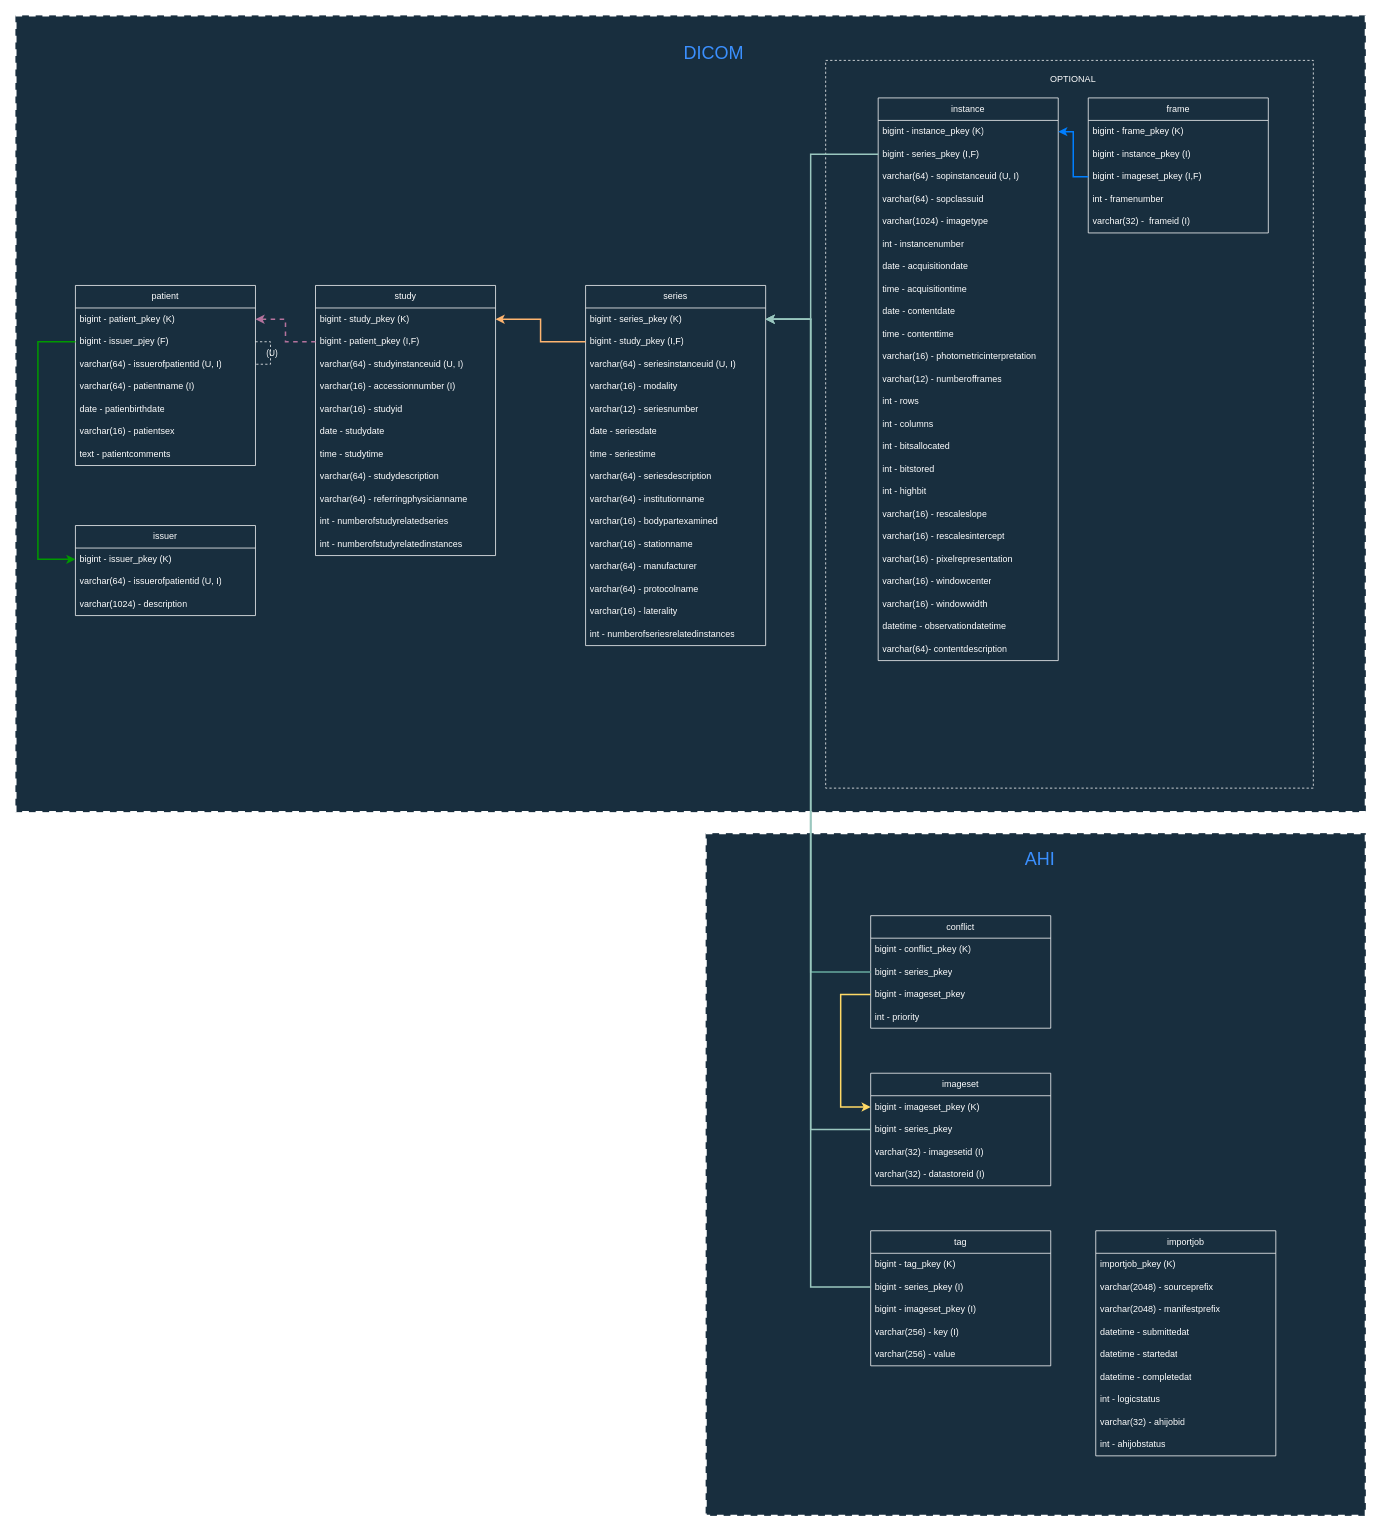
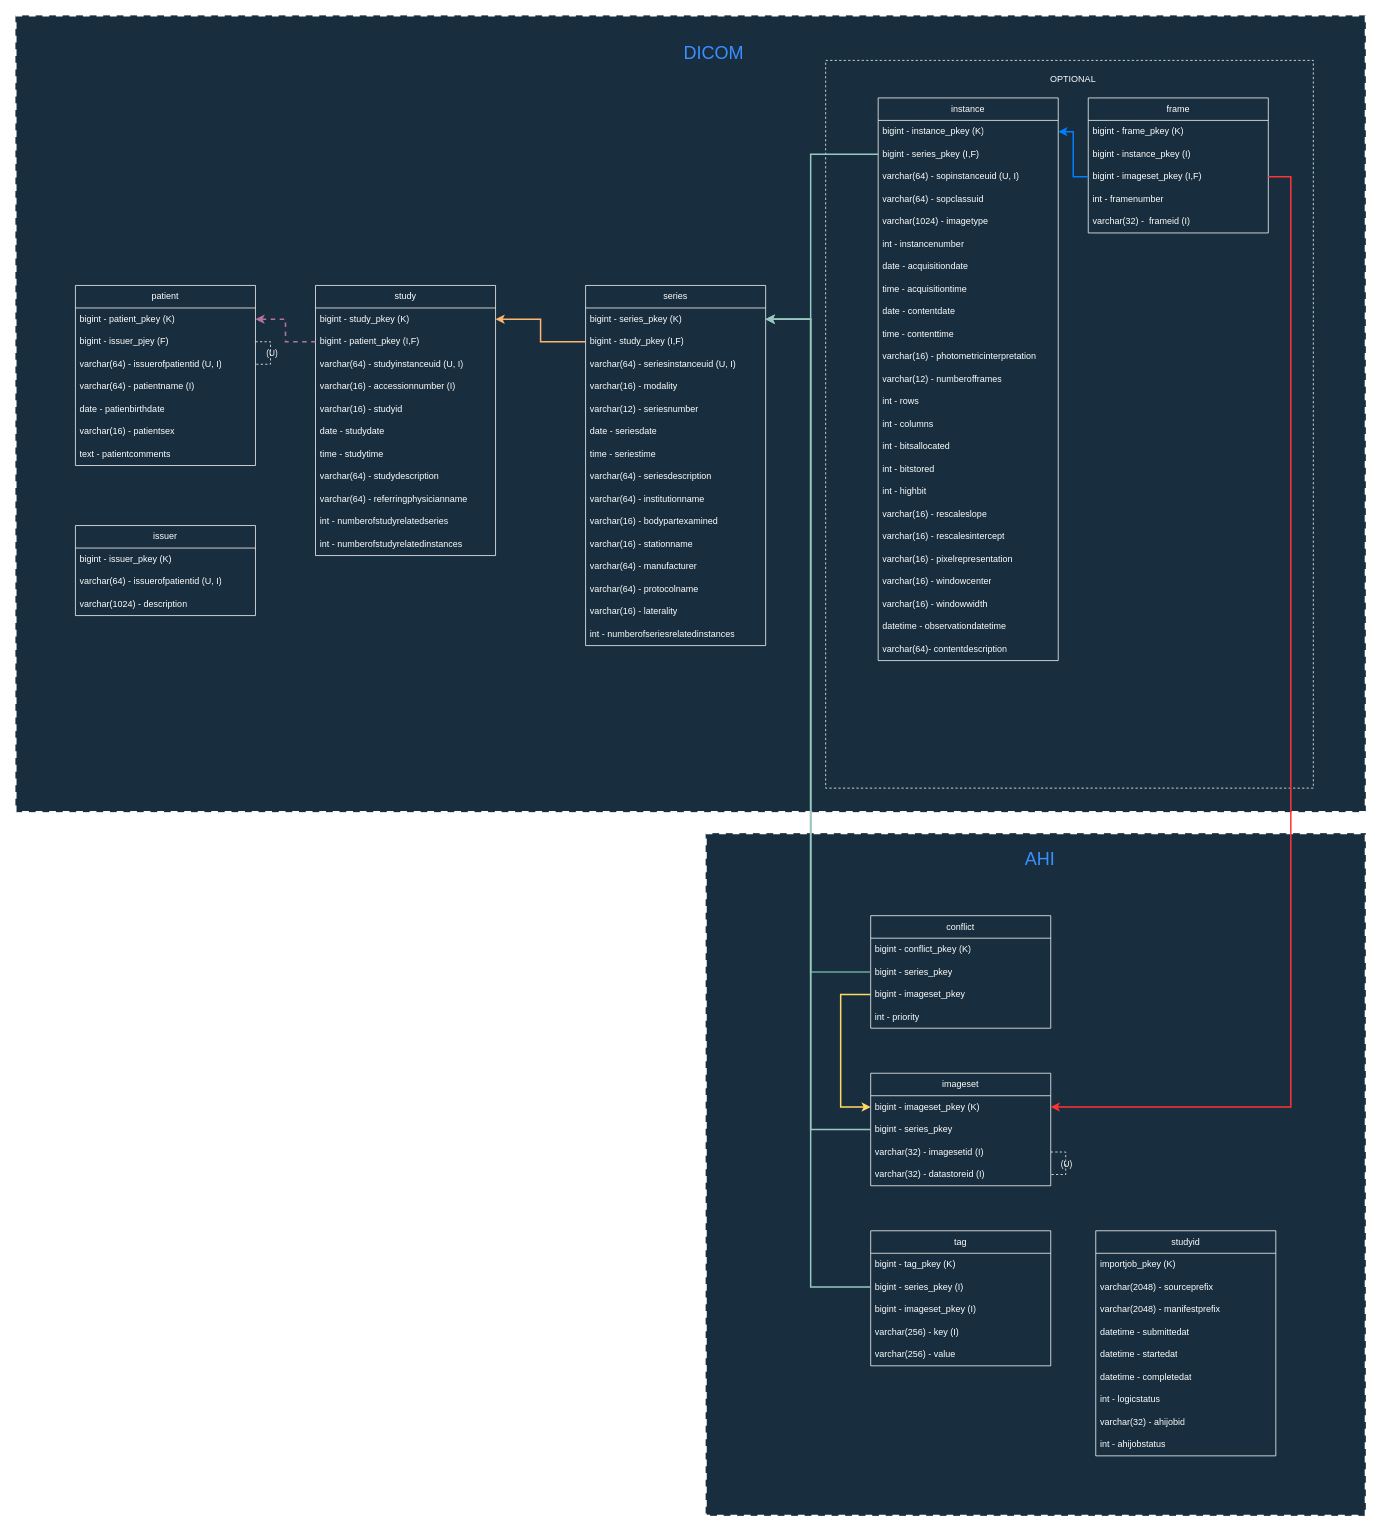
edge "bigint - issuer_pjey (F)" -> "bigint - issuer_pkey (K)": removed
edge "bigint - imageset_pkey (I,F)" -> "bigint - imageset_pkey (K)": added
edge "varchar(32) - imagesetid (I)" -- "varchar(32) - datastoreid (I)": added, label "(U)"
node "importjob": label "importjob" -> "studyid"
